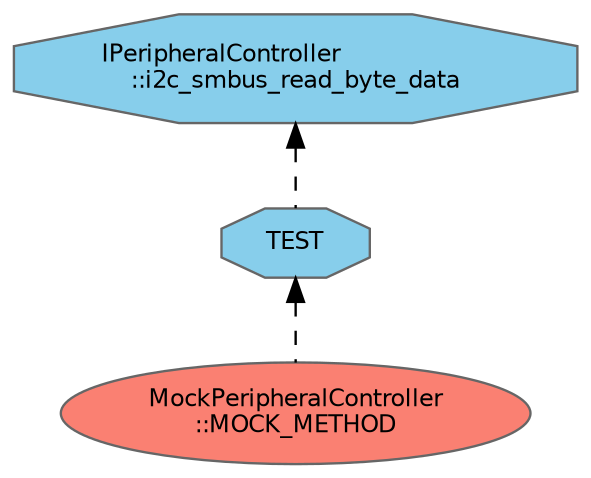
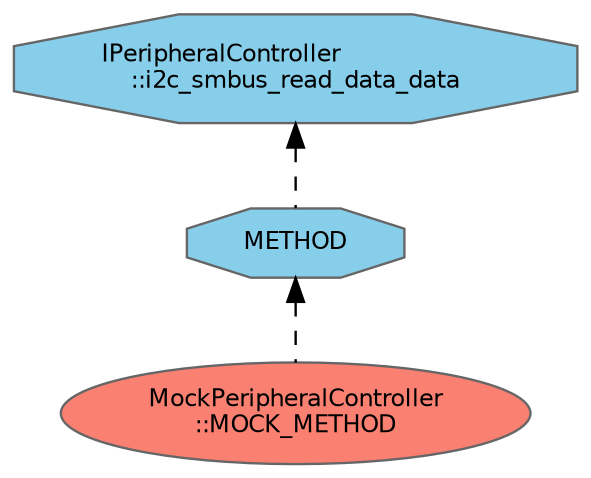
node "IPeripheralController ::i2c_smbus_read_byte_data": label "IPeripheralController ::i2c_smbus_read_byte_data" -> "IPeripheralController ::i2c_smbus_read_data_data"
node "TEST": label "TEST" -> "METHOD"
